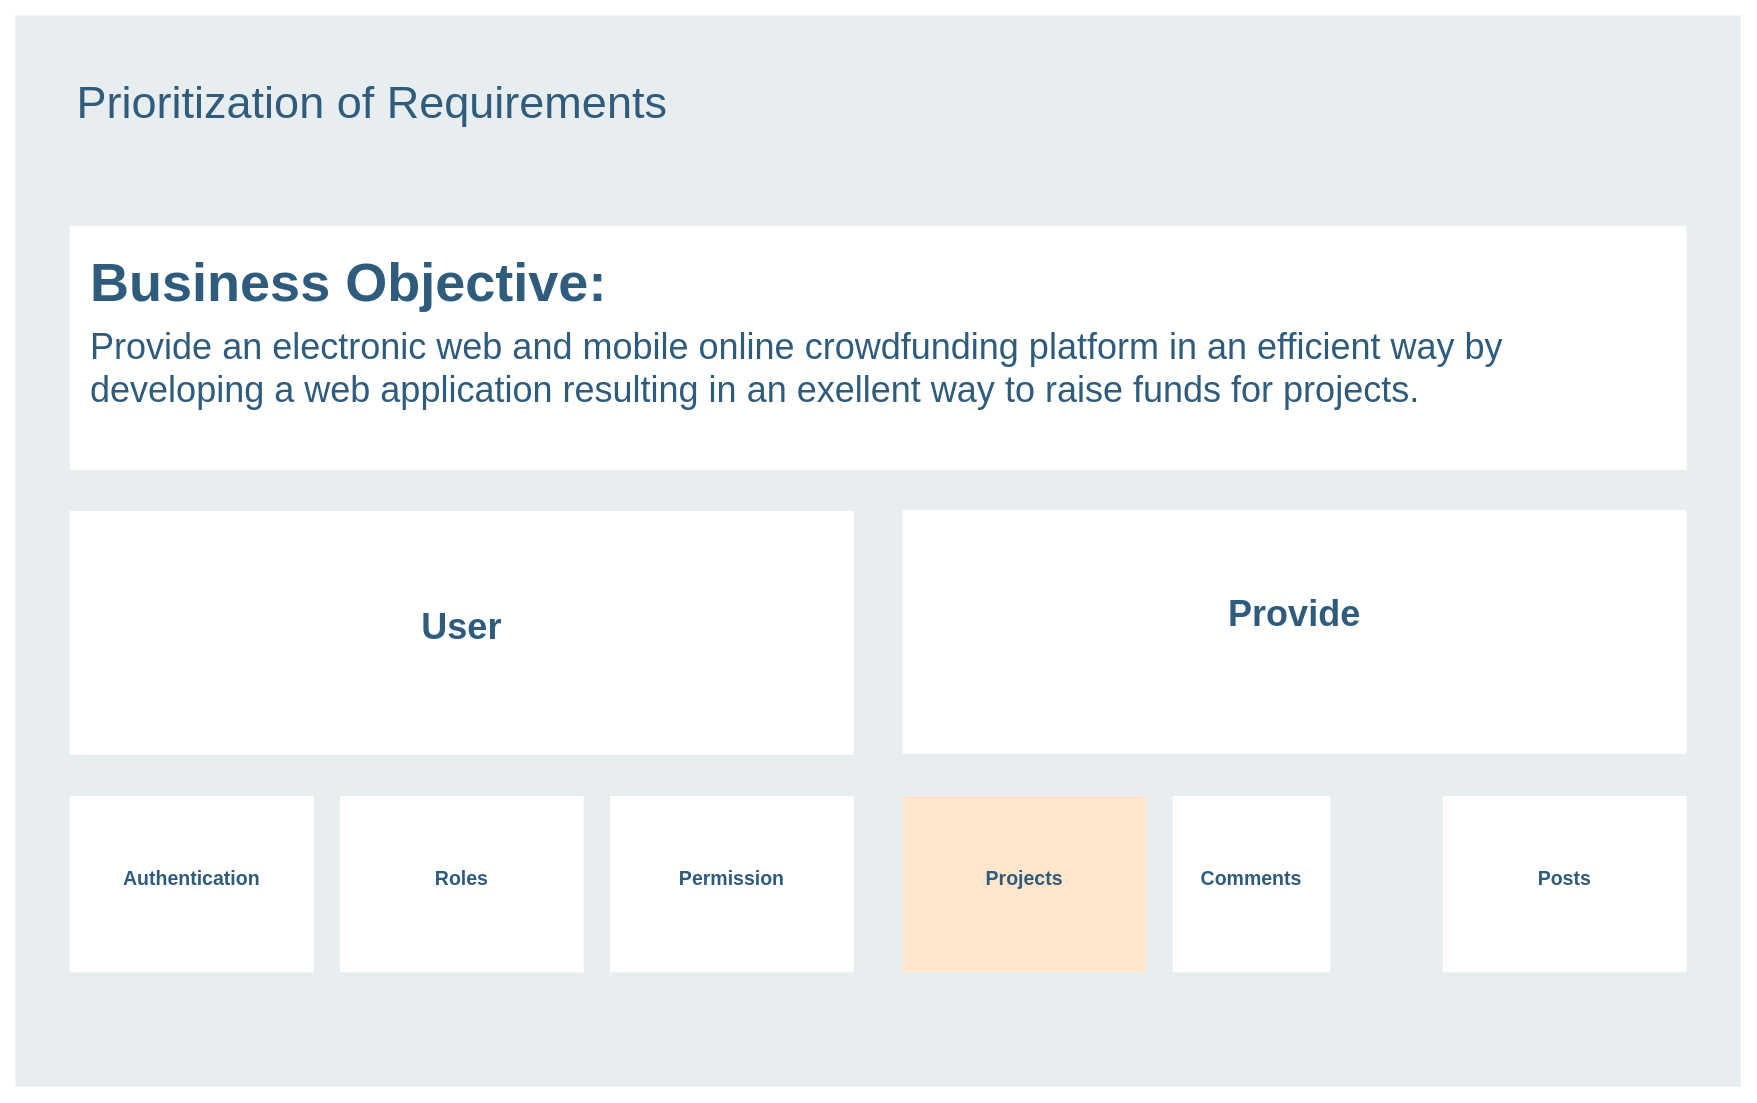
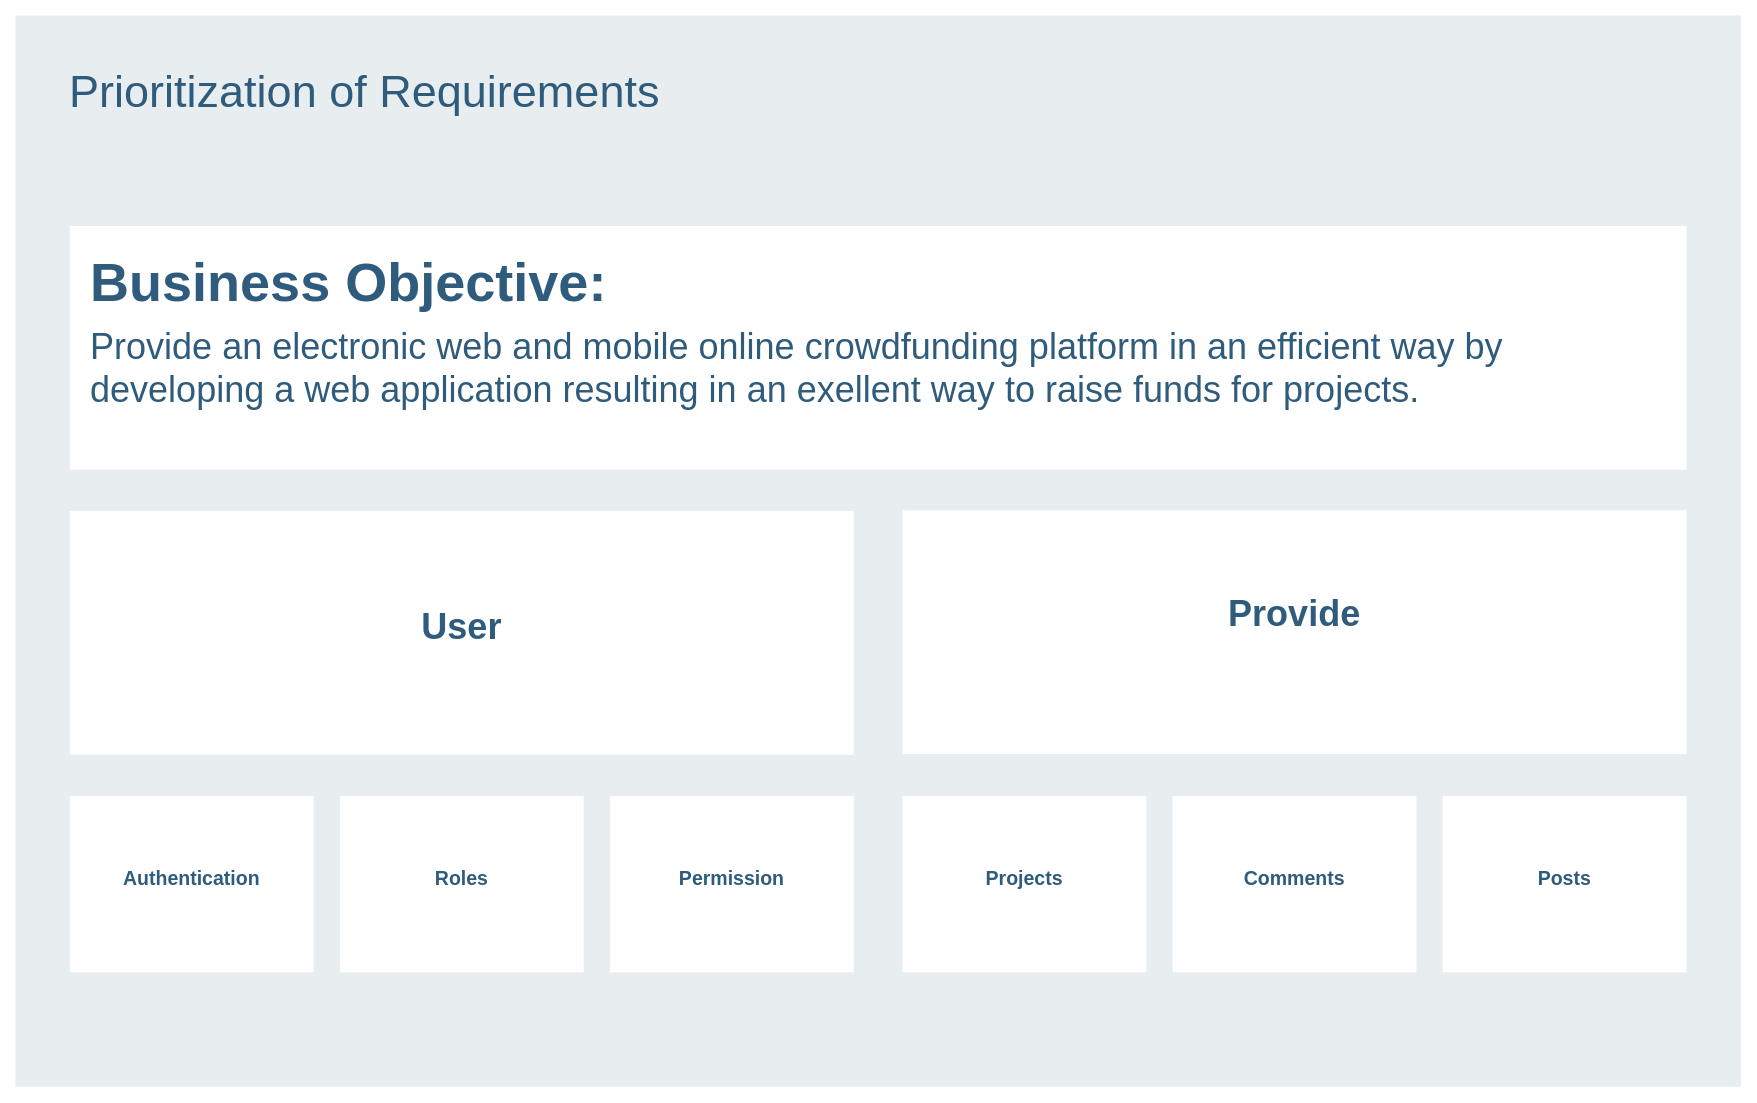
node "Prioritization of Requirements": moved (375, 100) -> (368, 89)
node "Projects": fillcolor #ffe6cc -> #ffffff
node "Comments": size 161x180 -> 248x180
